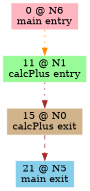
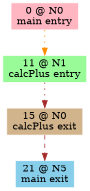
node "0 @ N6 main entry": label "0 @ N6 main entry" -> "0 @ N0 main entry"
